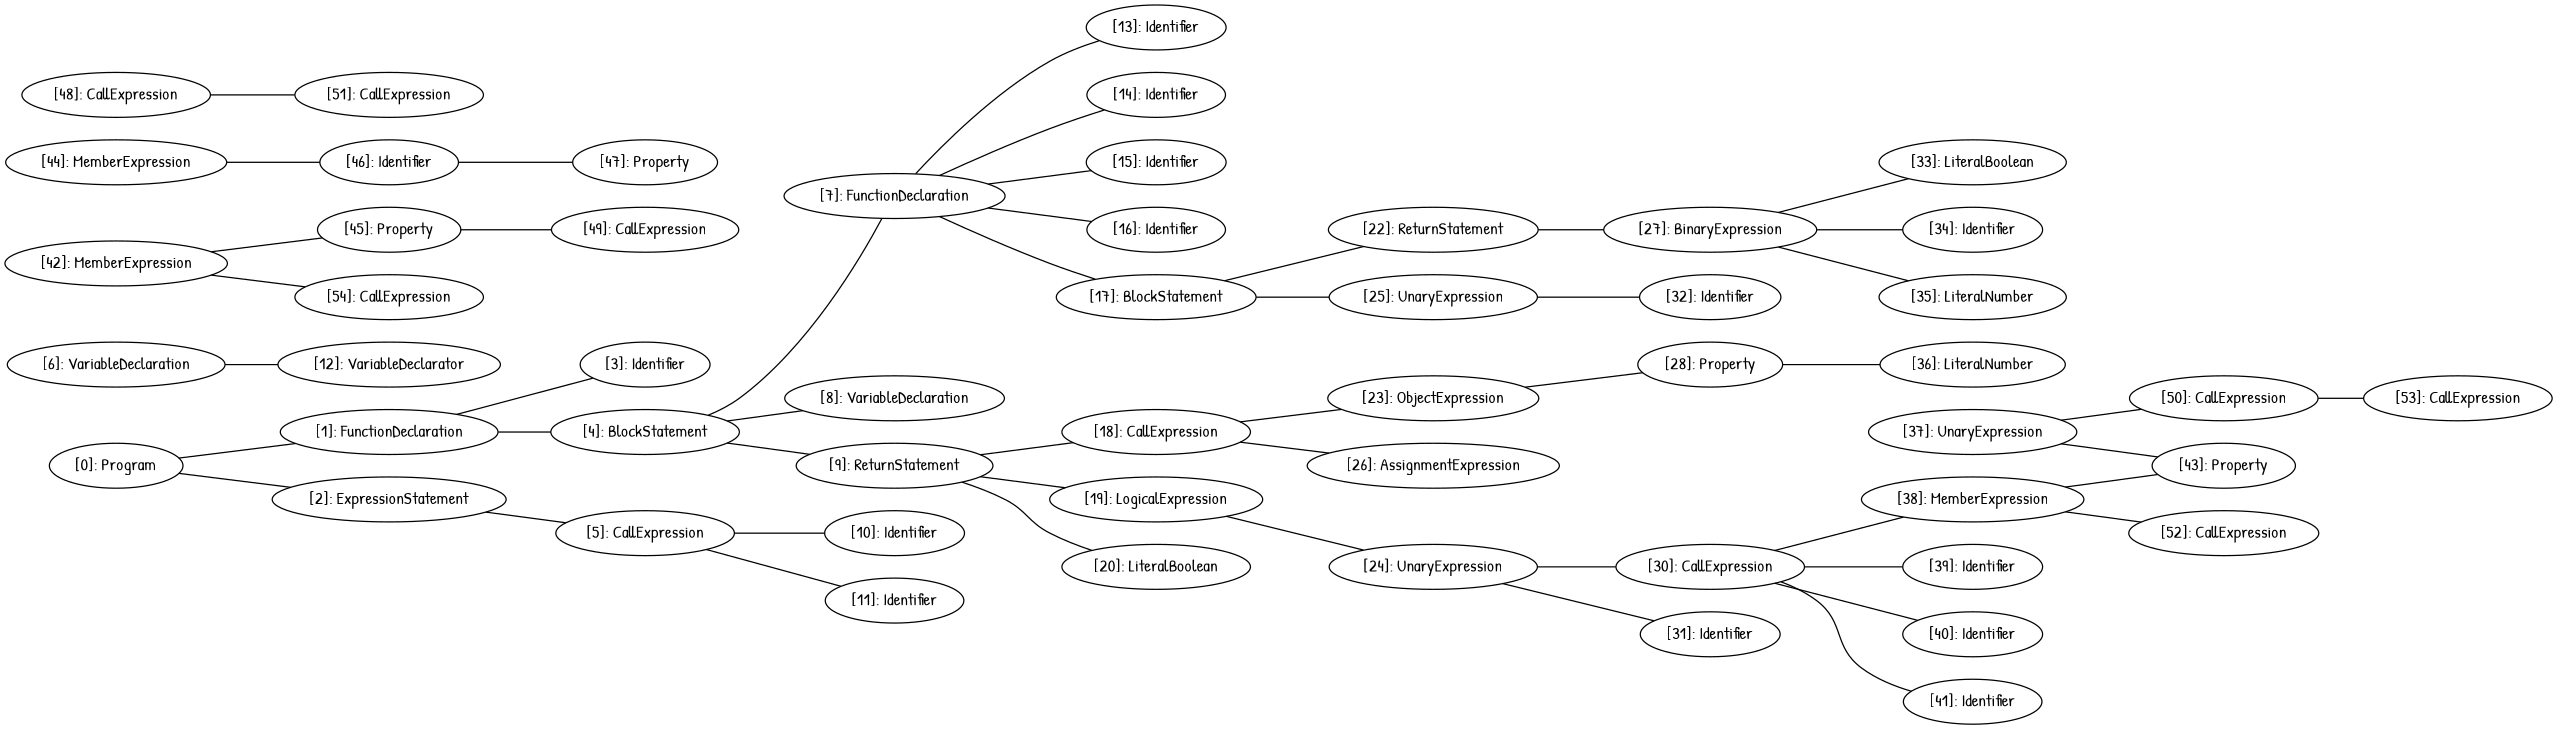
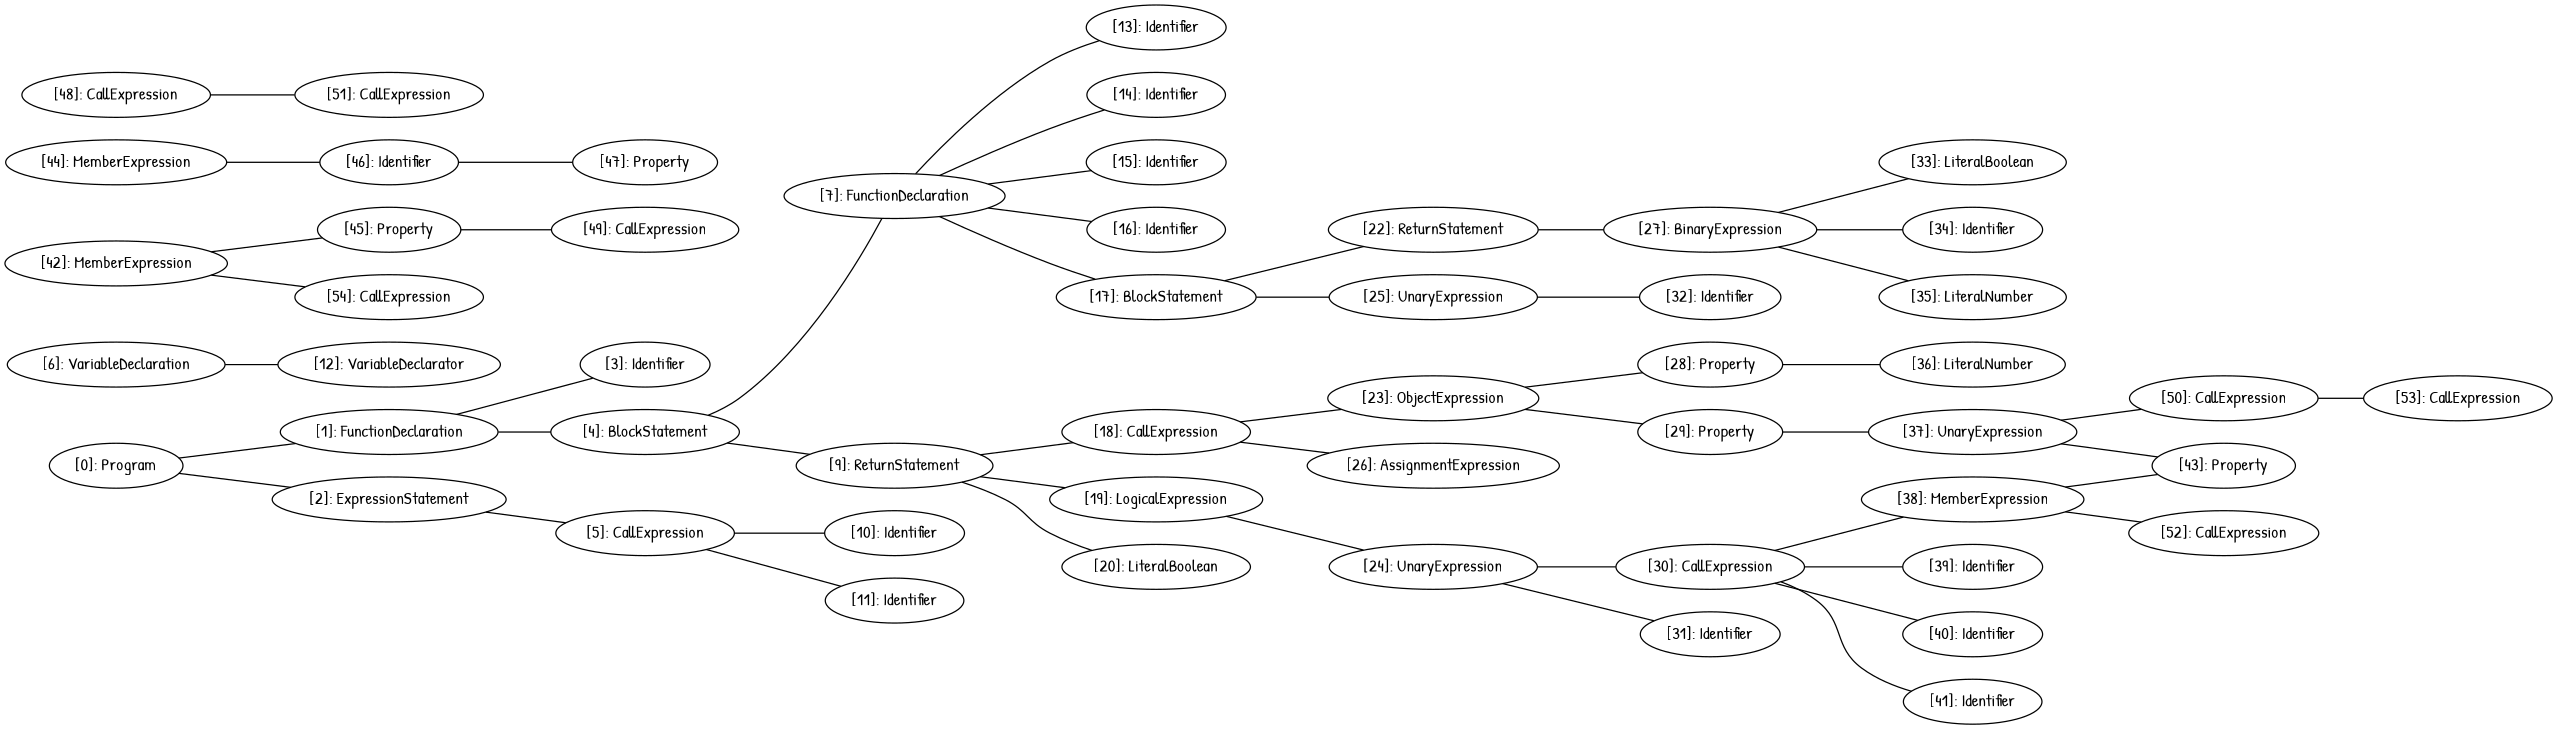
node "[8]: VariableDeclaration": removed
node "[29]: Property": added
